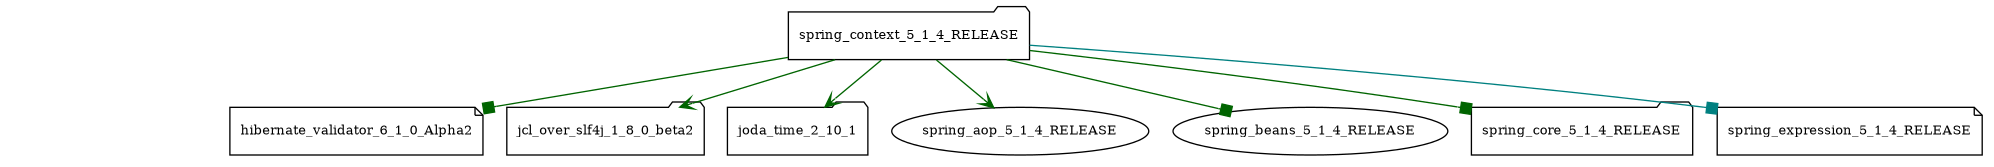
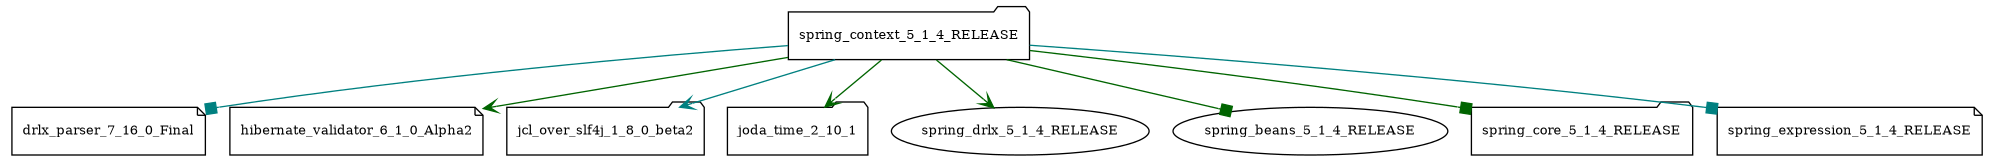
edge "spring_context_5_1_4_RELEASE" -> "jcl_over_slf4j_1_8_0_beta2": color darkgreen -> teal
edge "spring_context_5_1_4_RELEASE" -> "hibernate_validator_6_1_0_Alpha2": arrowhead box -> vee
node "drlx_parser_7_16_0_Final": added
node "spring_aop_5_1_4_RELEASE": label "spring_aop_5_1_4_RELEASE" -> "spring_drlx_5_1_4_RELEASE"
